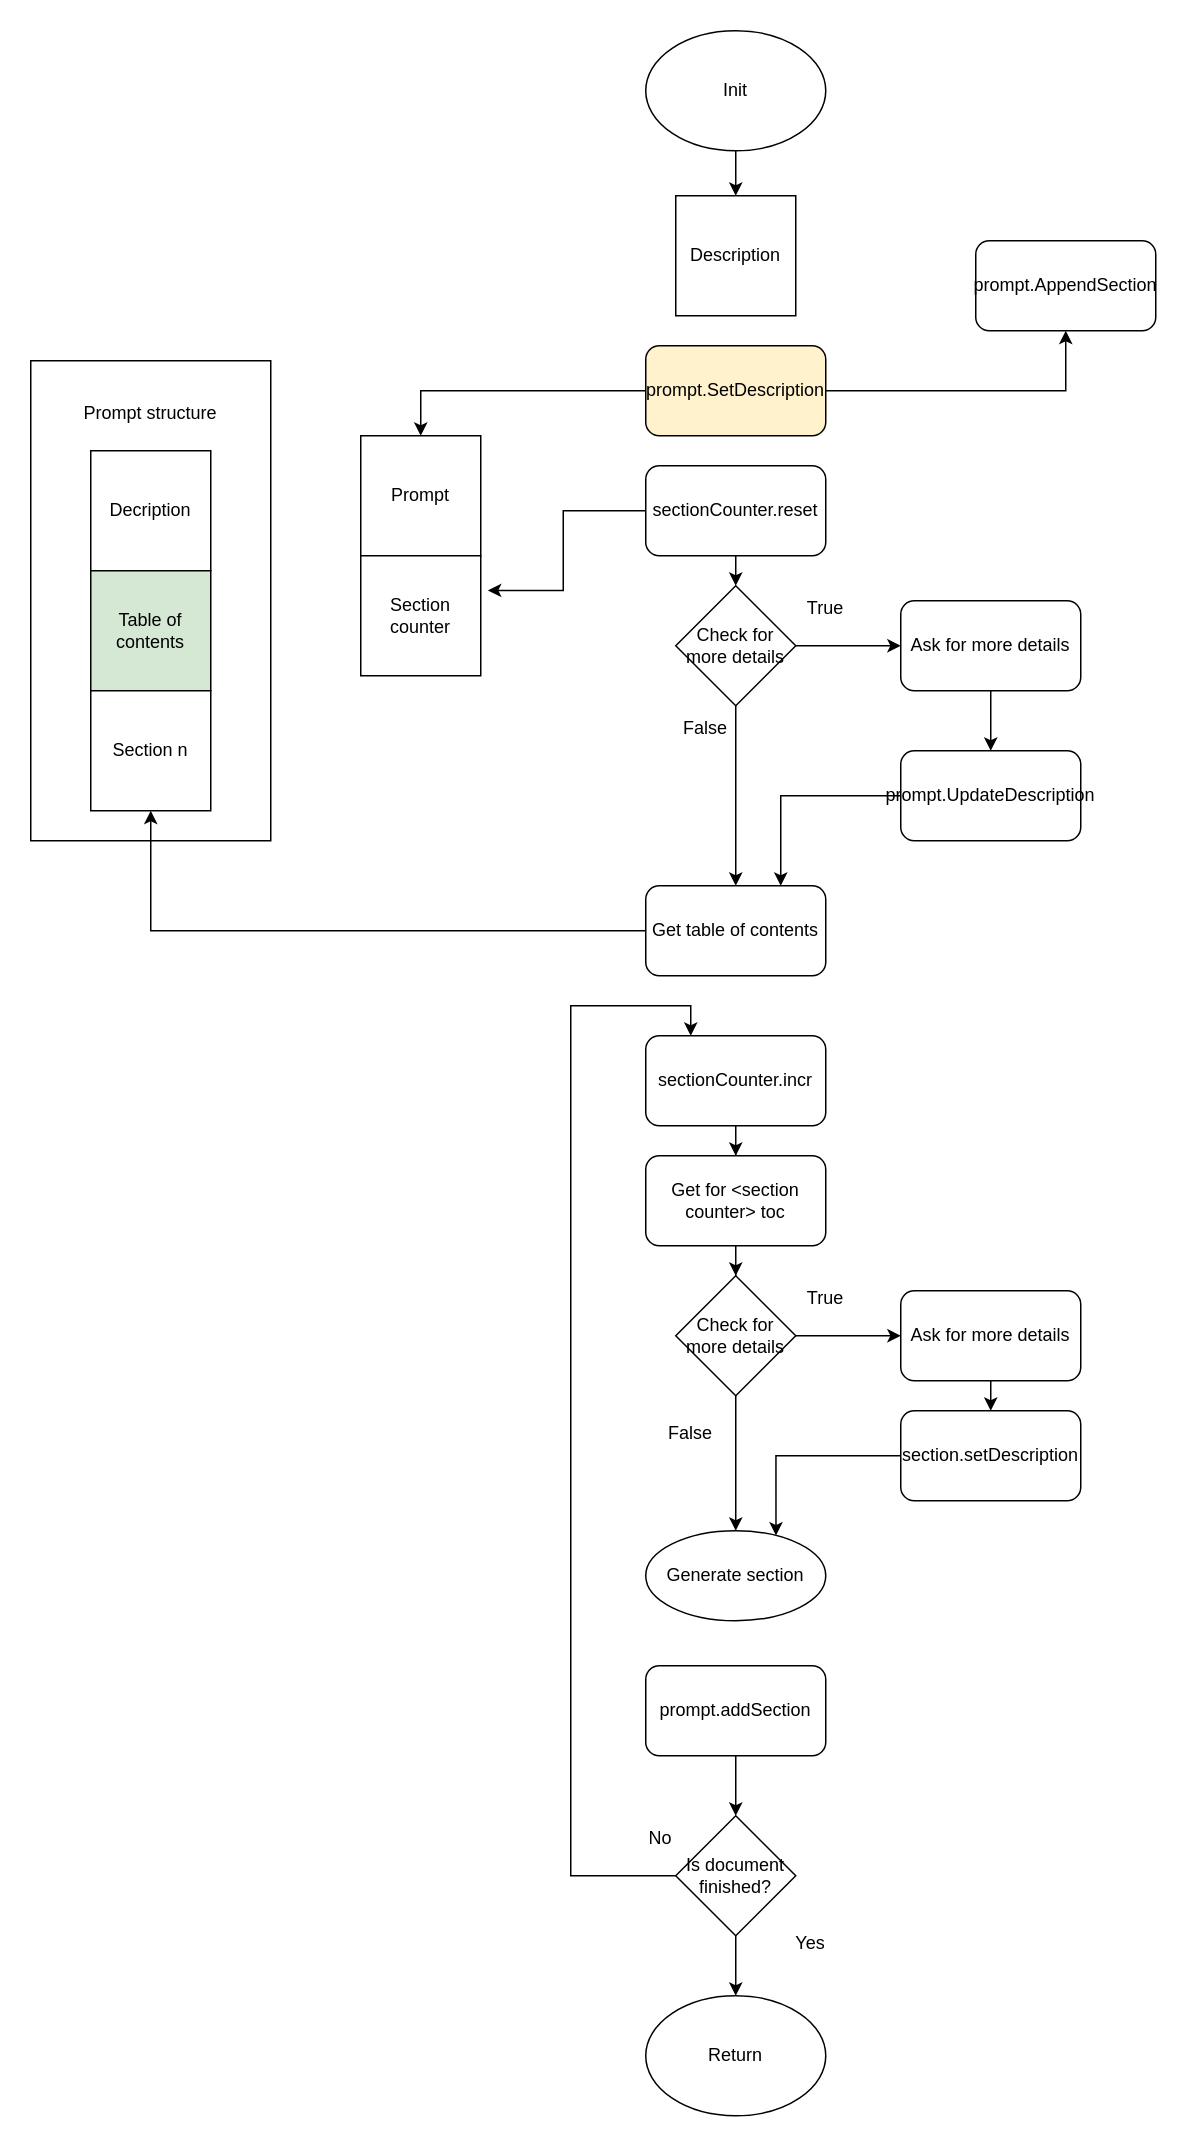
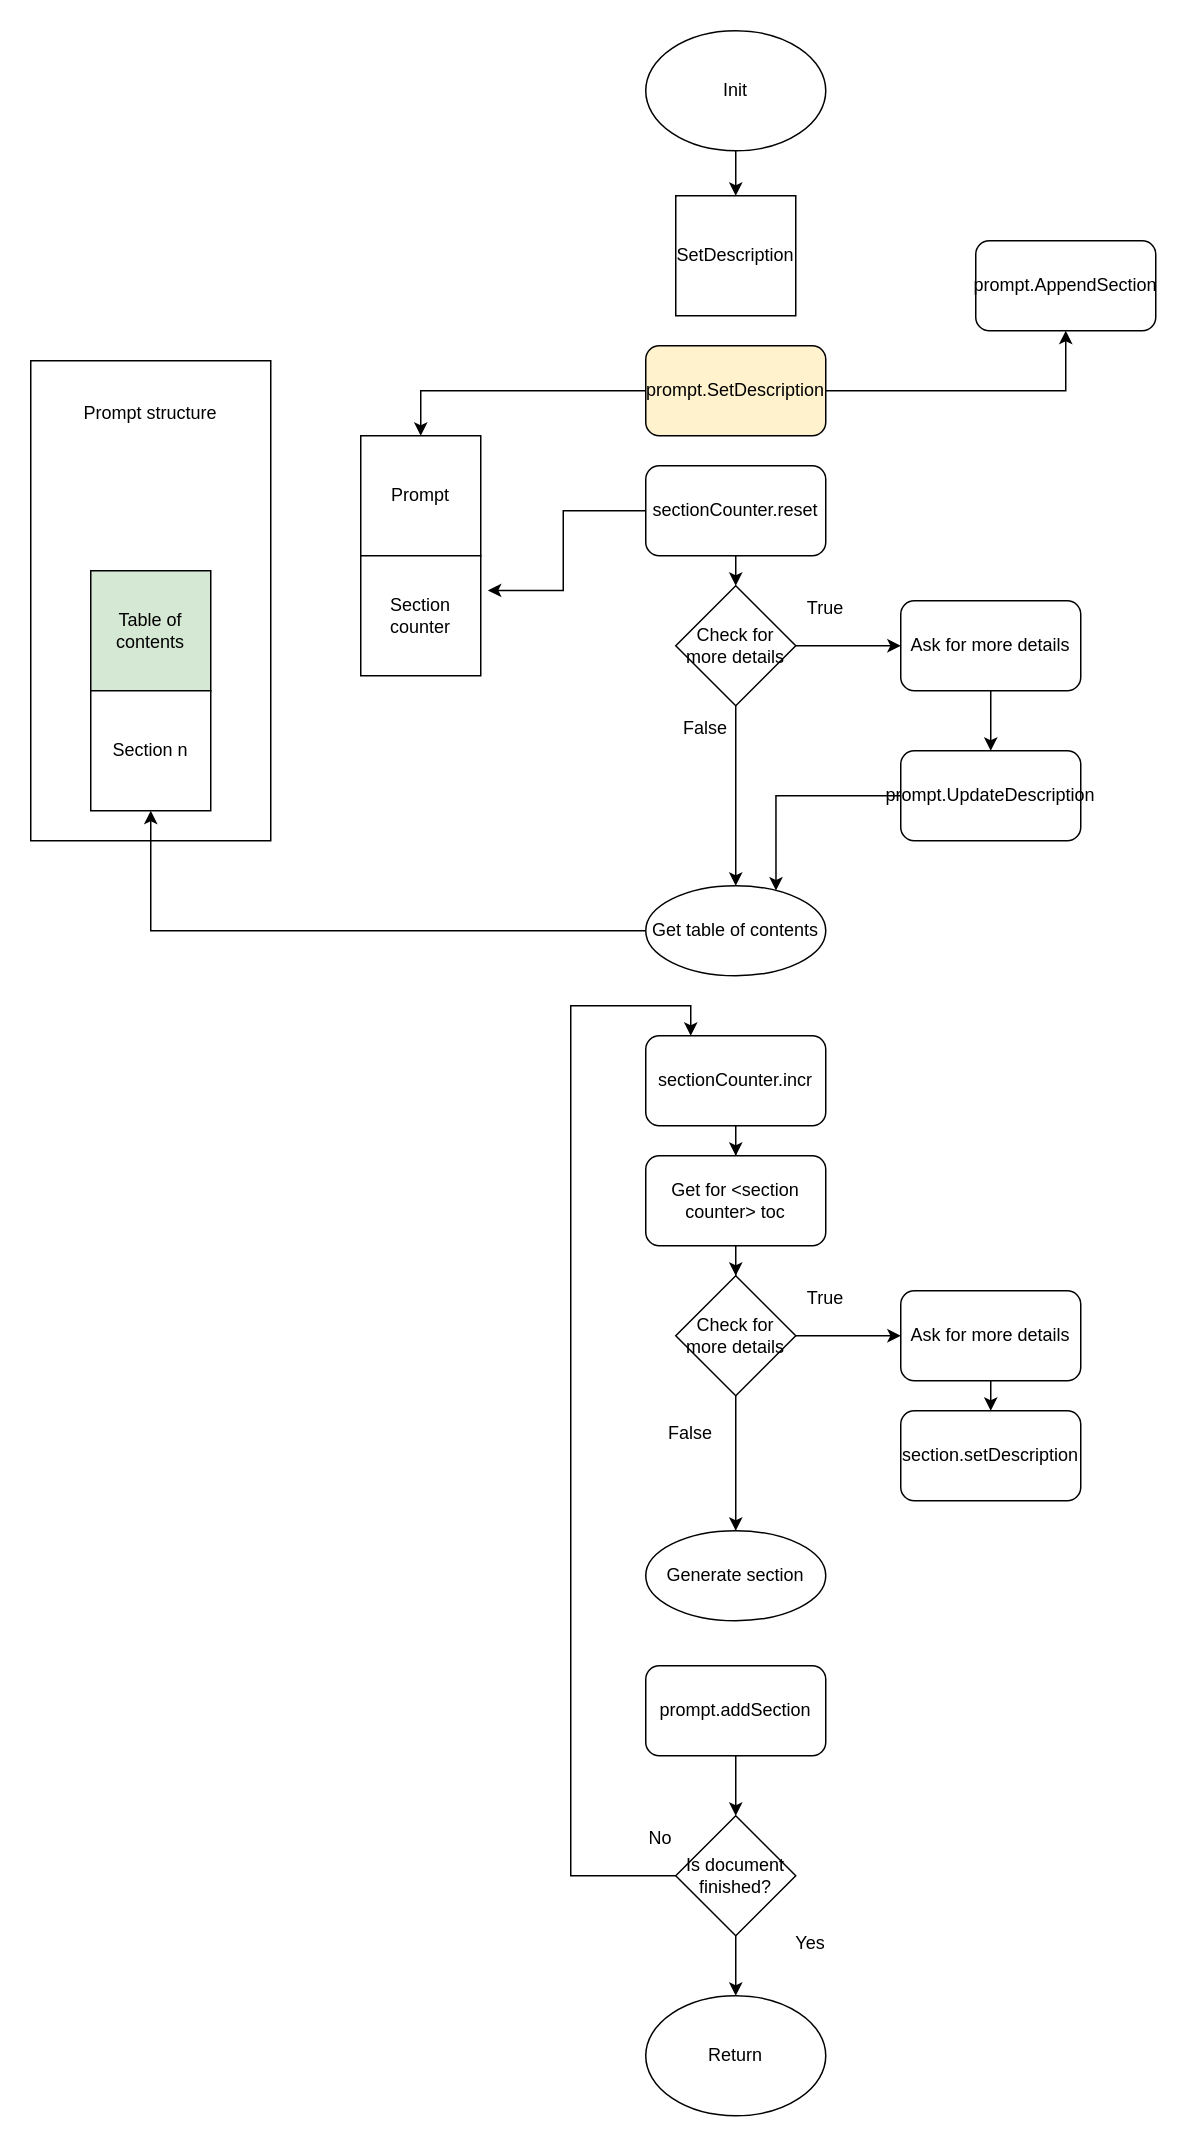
node "Description": label "Description" -> "SetDescription"
node "Decription": removed
node "Get table of contents": shape rounded rectangle -> ellipse
edge "section.setDescription" -> "Generate section": removed
